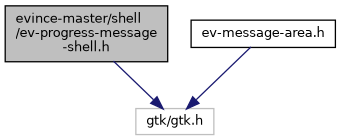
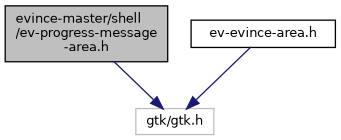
node "evince-master/shell /ev-progress-message -shell.h": label "evince-master/shell /ev-progress-message -shell.h" -> "evince-master/shell /ev-progress-message -area.h"
node "ev-message-area.h": label "ev-message-area.h" -> "ev-evince-area.h"
